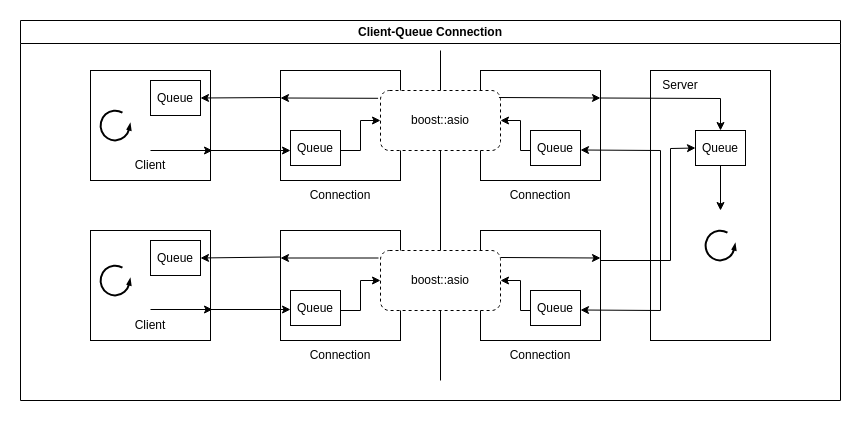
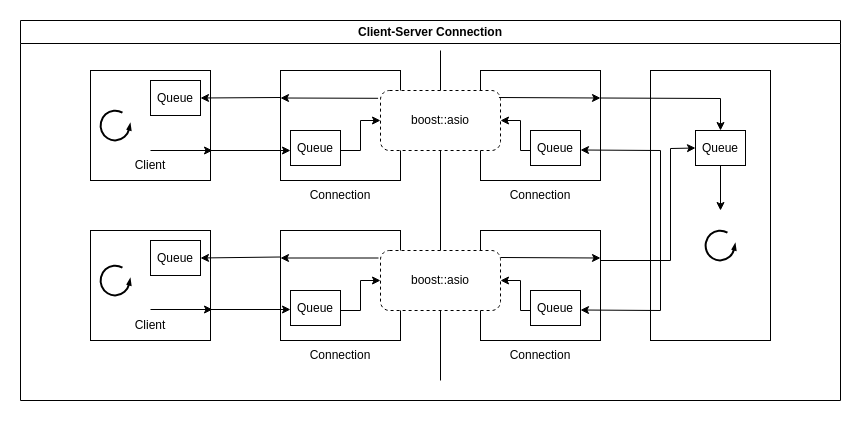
node "Client-Queue Connection": label "Client-Queue Connection" -> "Client-Server Connection"
node "Server": removed
